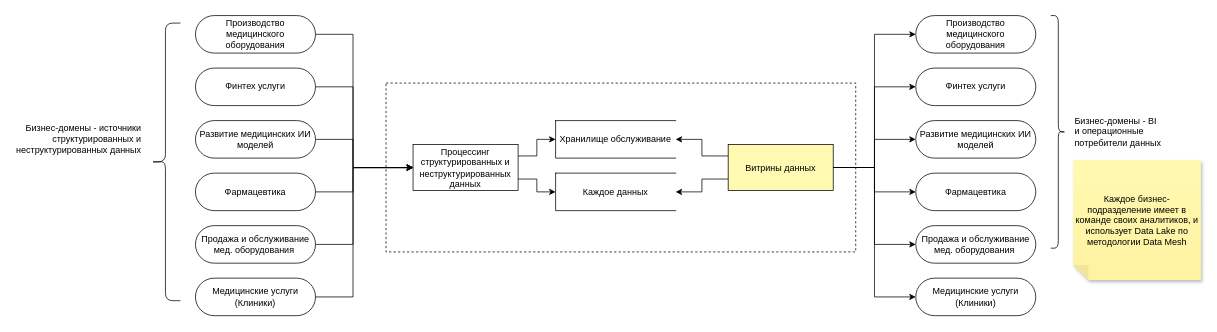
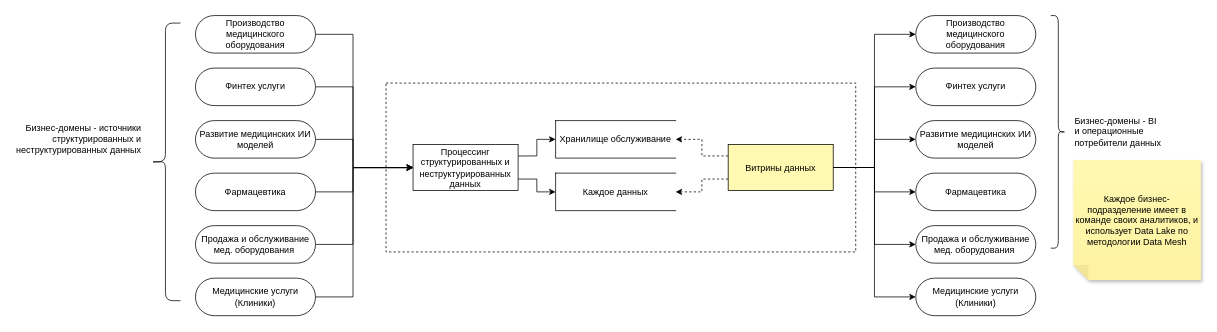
edge "Витрины данных" -> "Хранилище обслуживание": style solid -> dashed
edge "Витрины данных" -> "Каждое данных": style solid -> dashed
